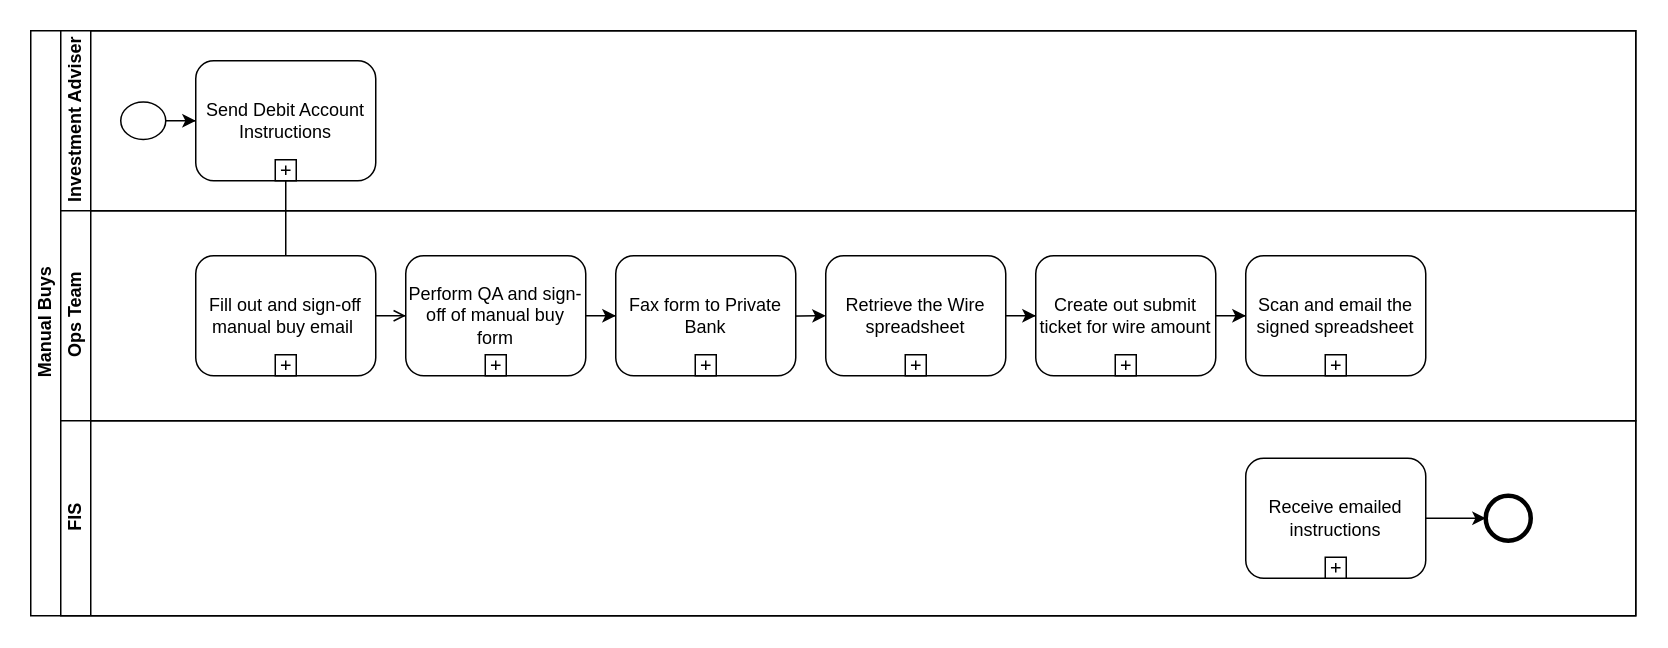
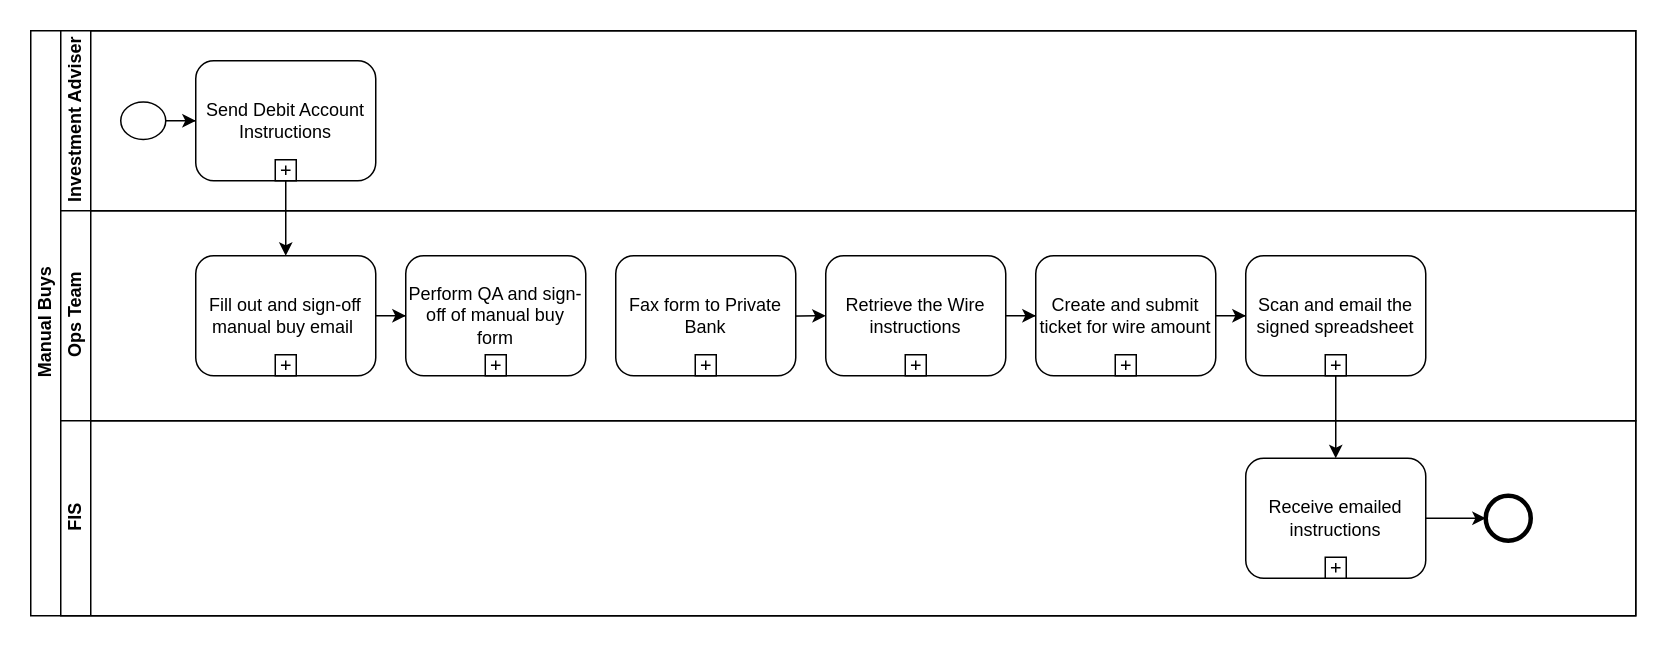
edge "Send Debit Account Instructions" -- "Fill out and sign-off manual buy email": arrowhead none -> classic
edge "Fill out and sign-off manual buy email" -> "Perform QA and sign-off of manual buy form": arrowhead open -> classic
edge "Perform QA and sign-off of manual buy form" -> "Fax form to Private Bank": removed
node "Retrieve the Wire spreadsheet": label "Retrieve the Wire spreadsheet" -> "Retrieve the Wire instructions"
node "Create out submit ticket for wire amount": label "Create out submit ticket for wire amount" -> "Create and submit ticket for wire amount"
edge "Scan and email the signed spreadsheet" -> "Receive emailed instructions": added
